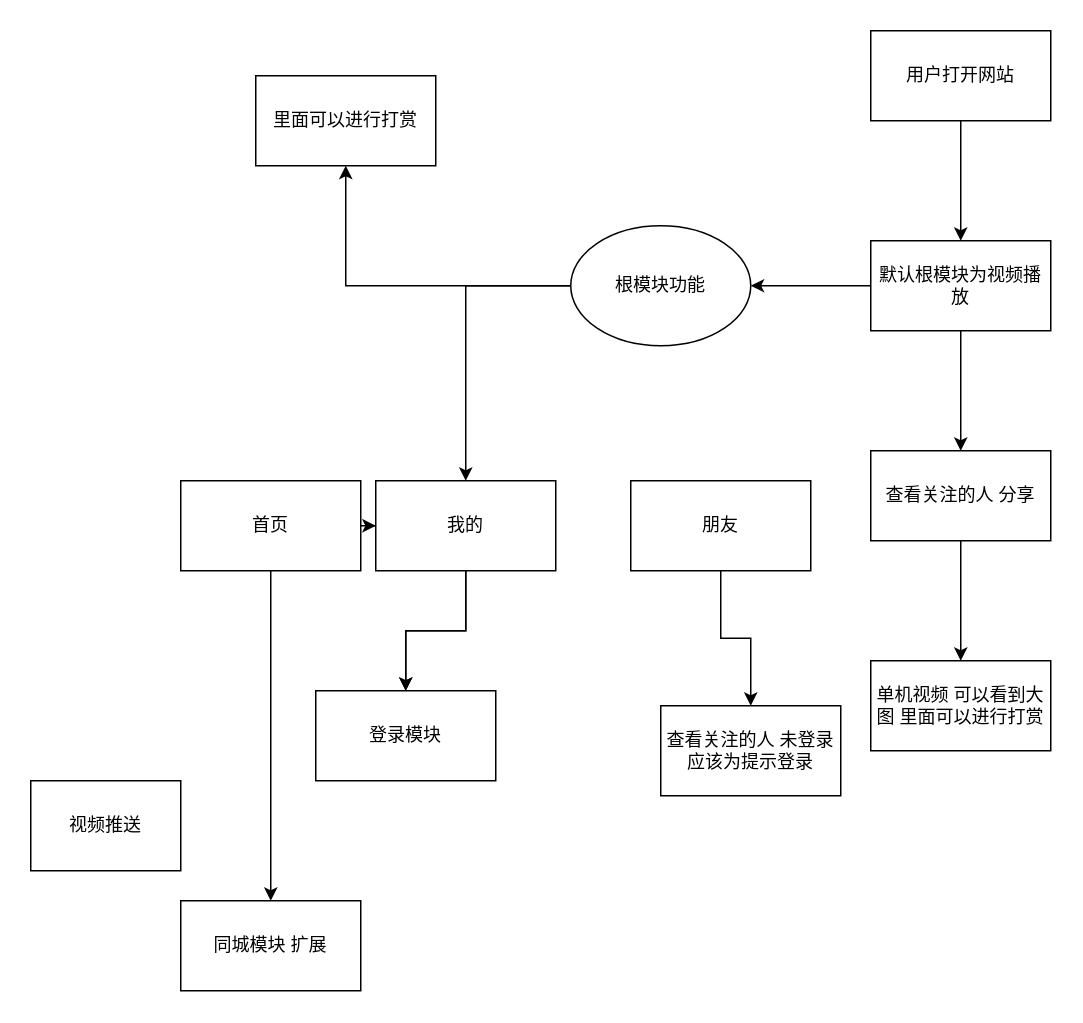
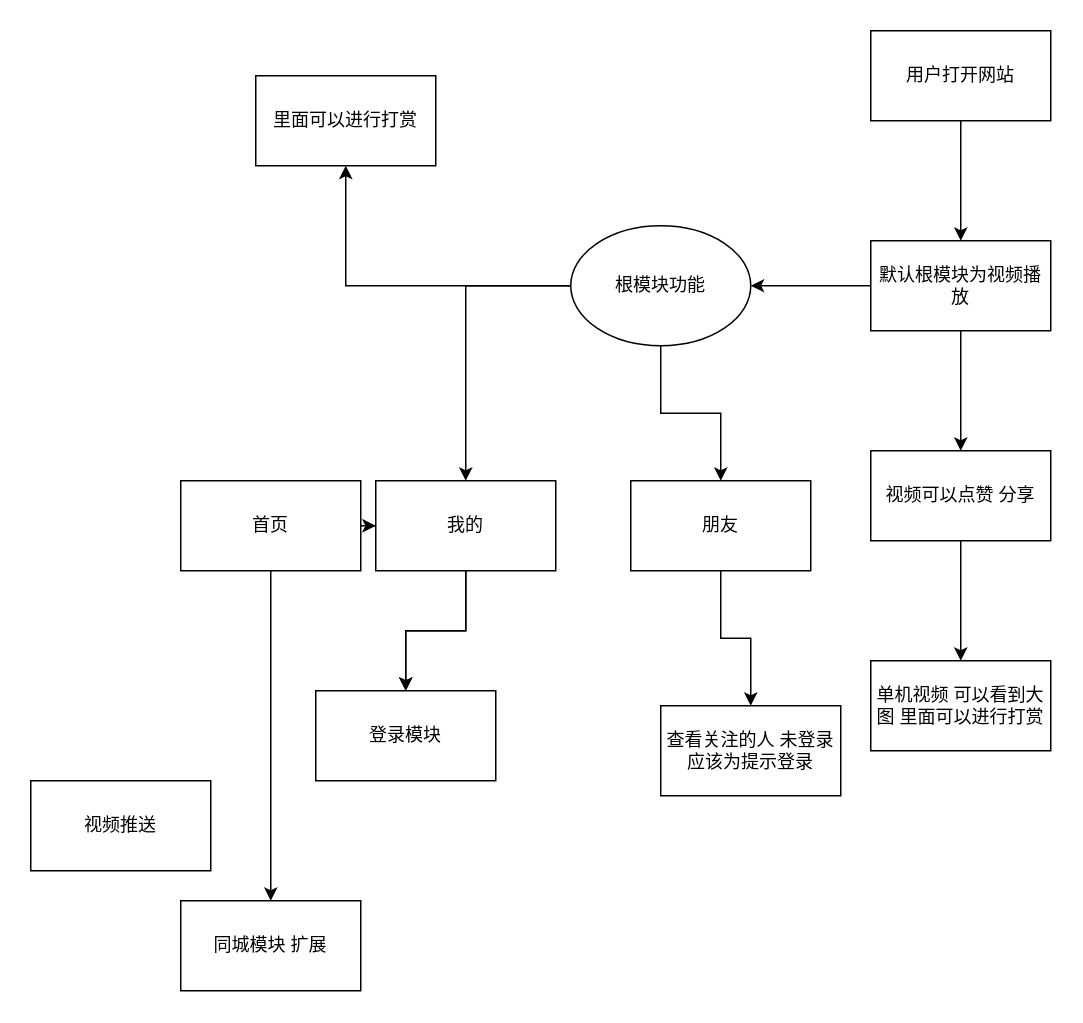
edge "根模块功能" -> "朋友": added
node "查看关注的人 分享": label "查看关注的人 分享" -> "视频可以点赞 分享"
node "视频推送": size 150x90 -> 180x90
